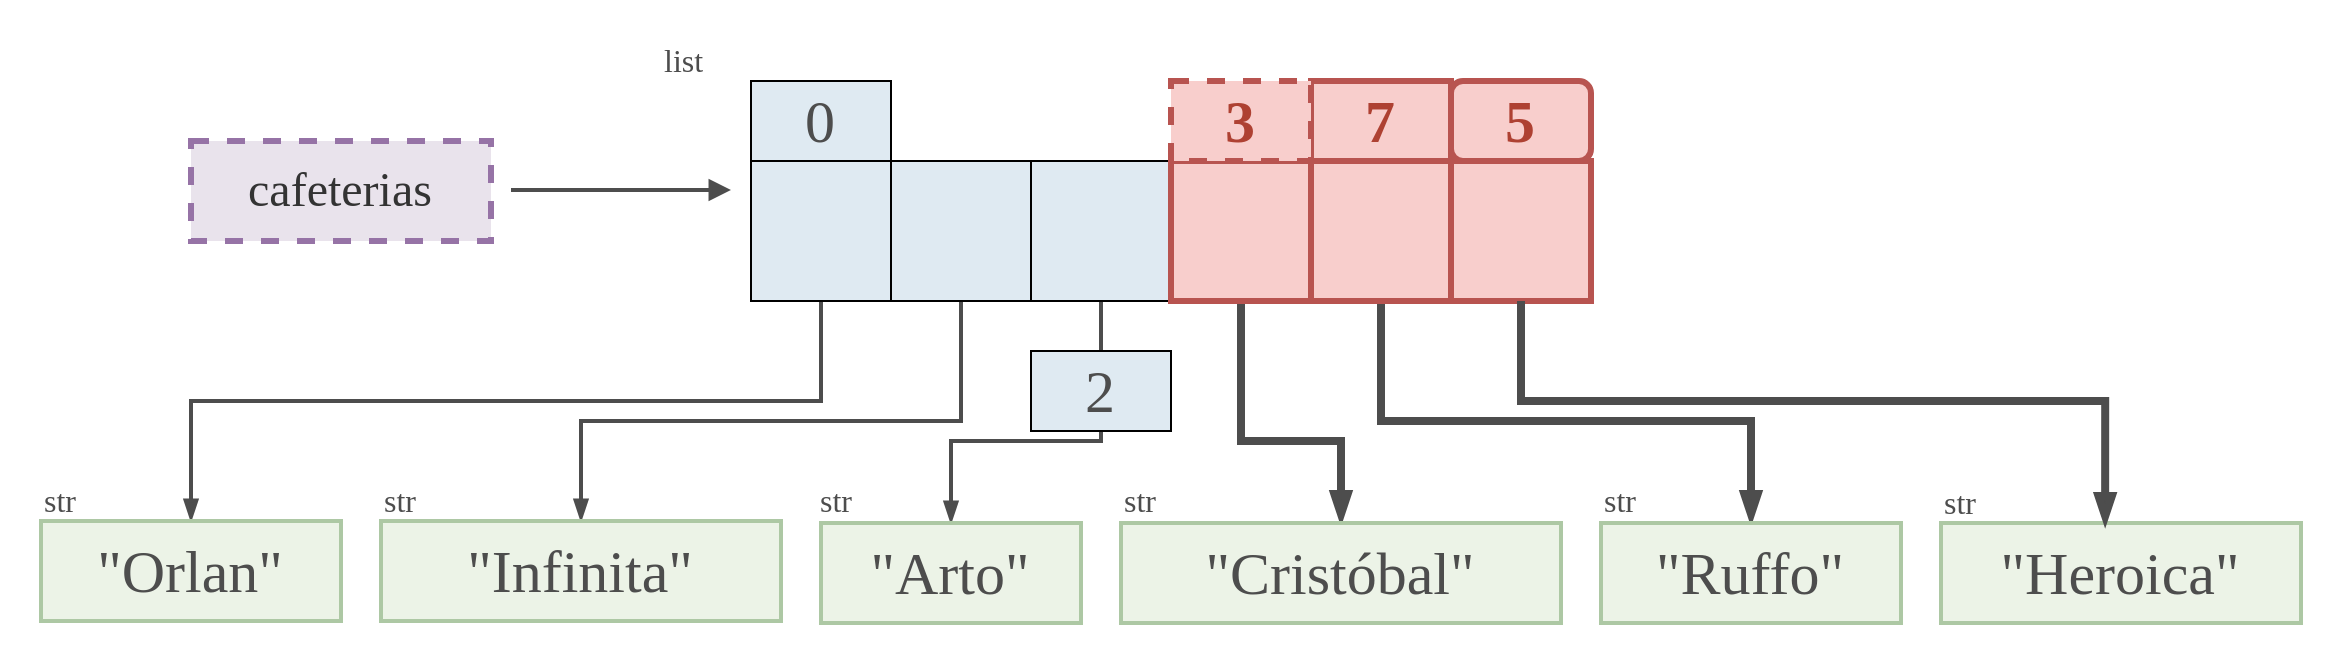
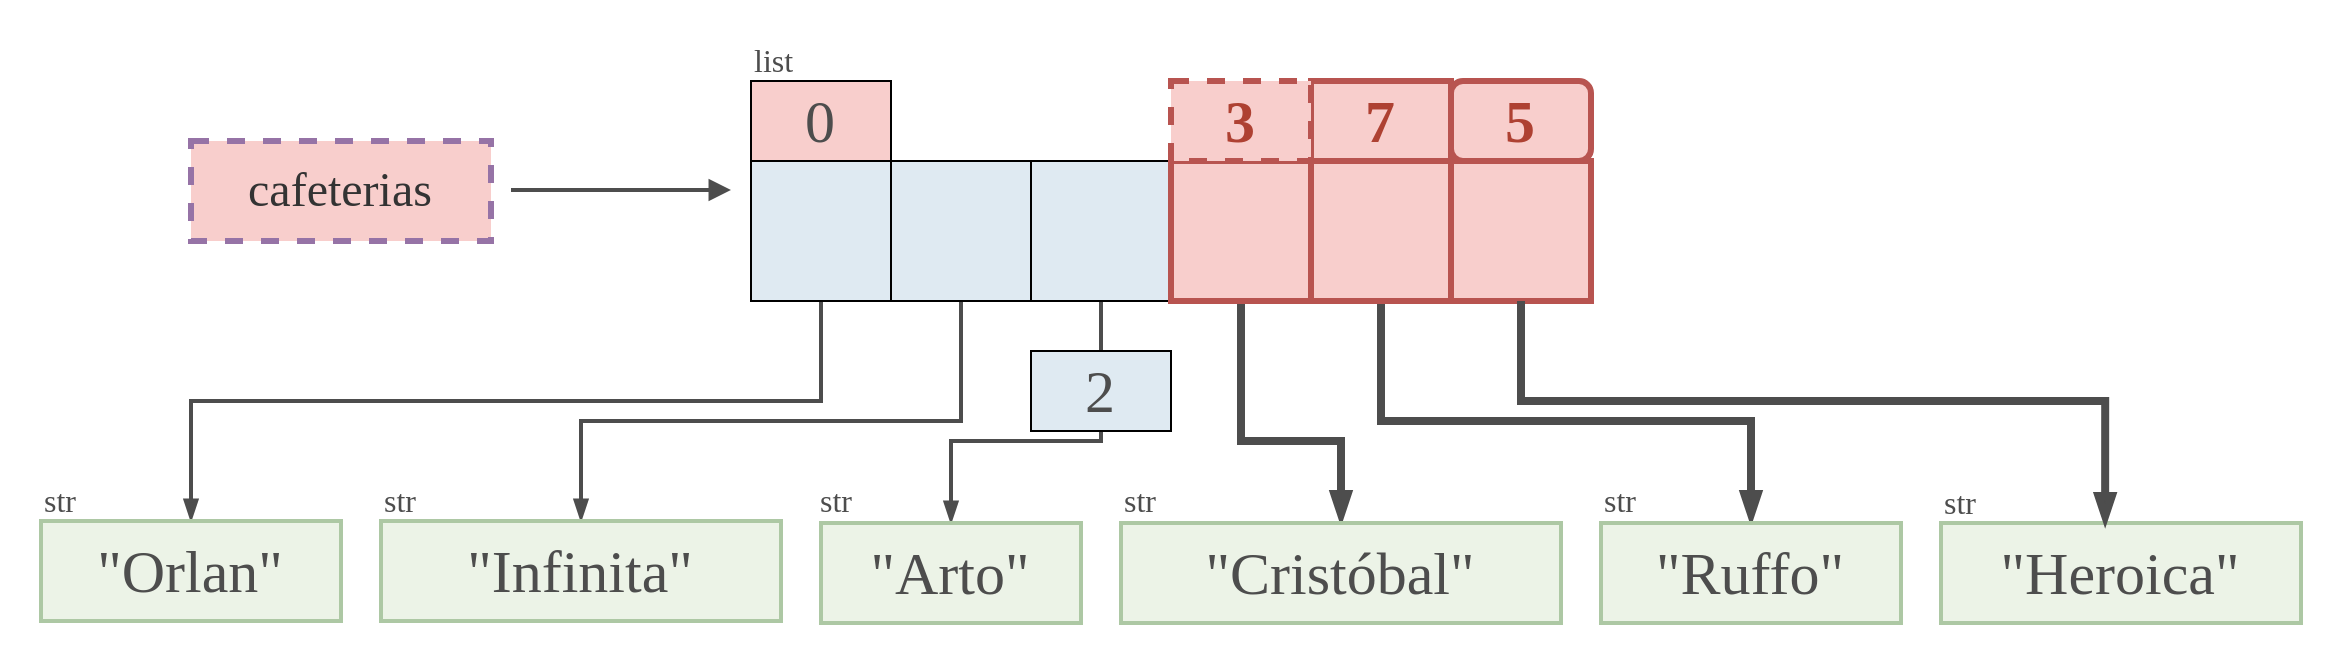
node "list": moved (696, 61) -> (786, 61)
node "0": fillcolor #dfeaf2 -> #f8cecc
node "cafeterias": fillcolor #e9e3ec -> #f8cecc
